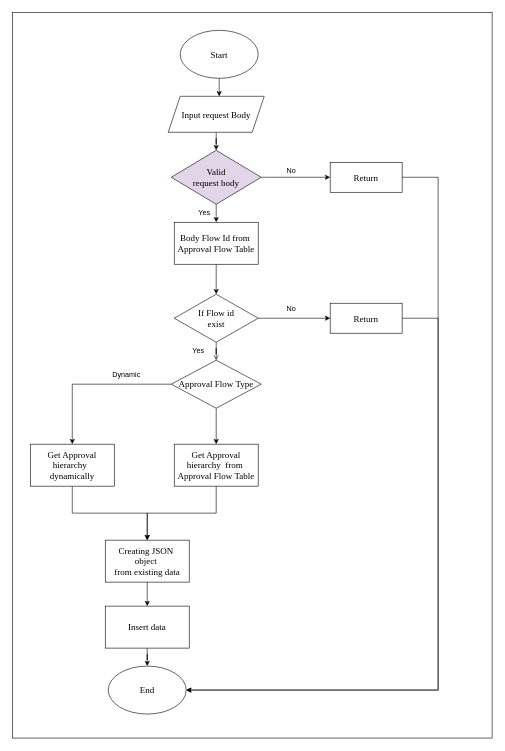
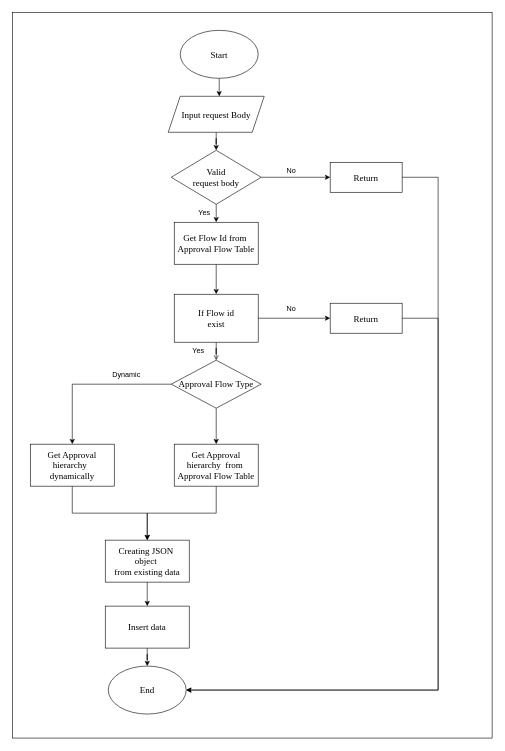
node "Valid request body": fillcolor #e1d5e7 -> #ffffff
node "Body Flow Id from Approval Flow Table": label "Body Flow Id from Approval Flow Table" -> "Get Flow Id from Approval Flow Table"
node "If Flow id exist": shape diamond -> rectangle
